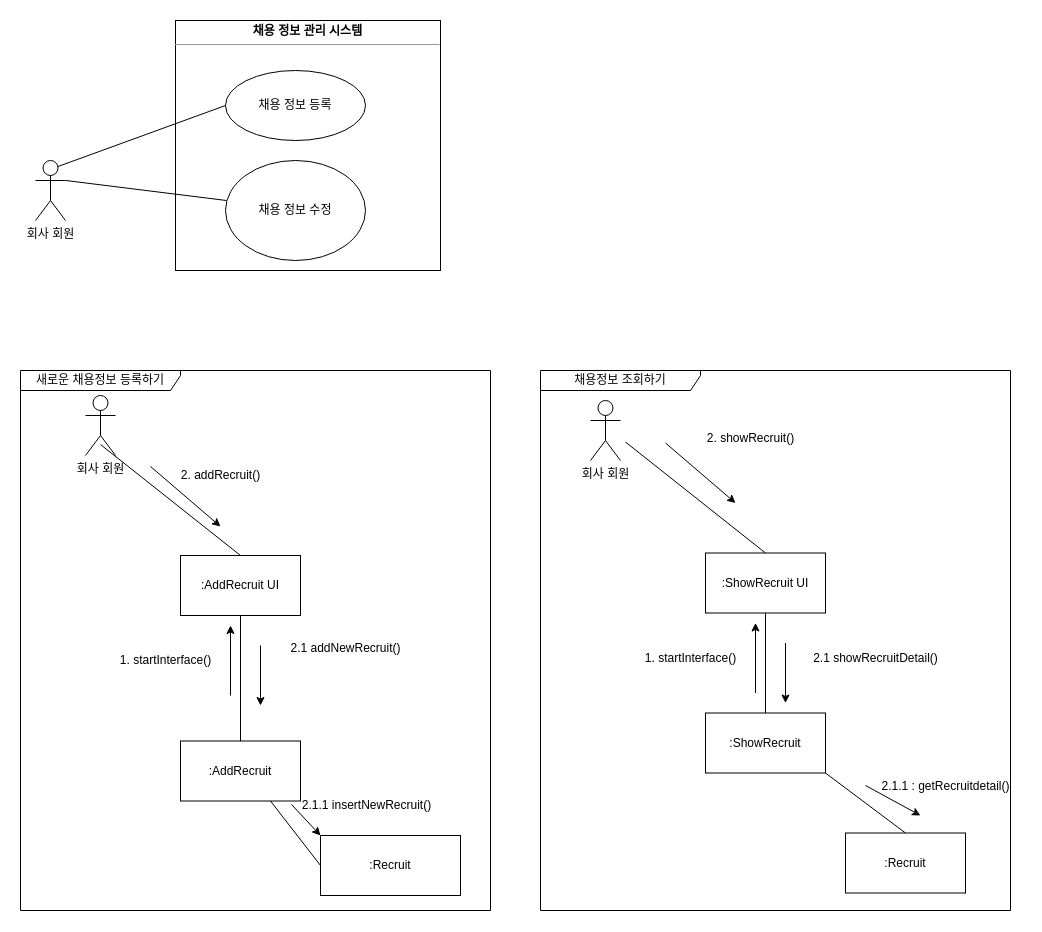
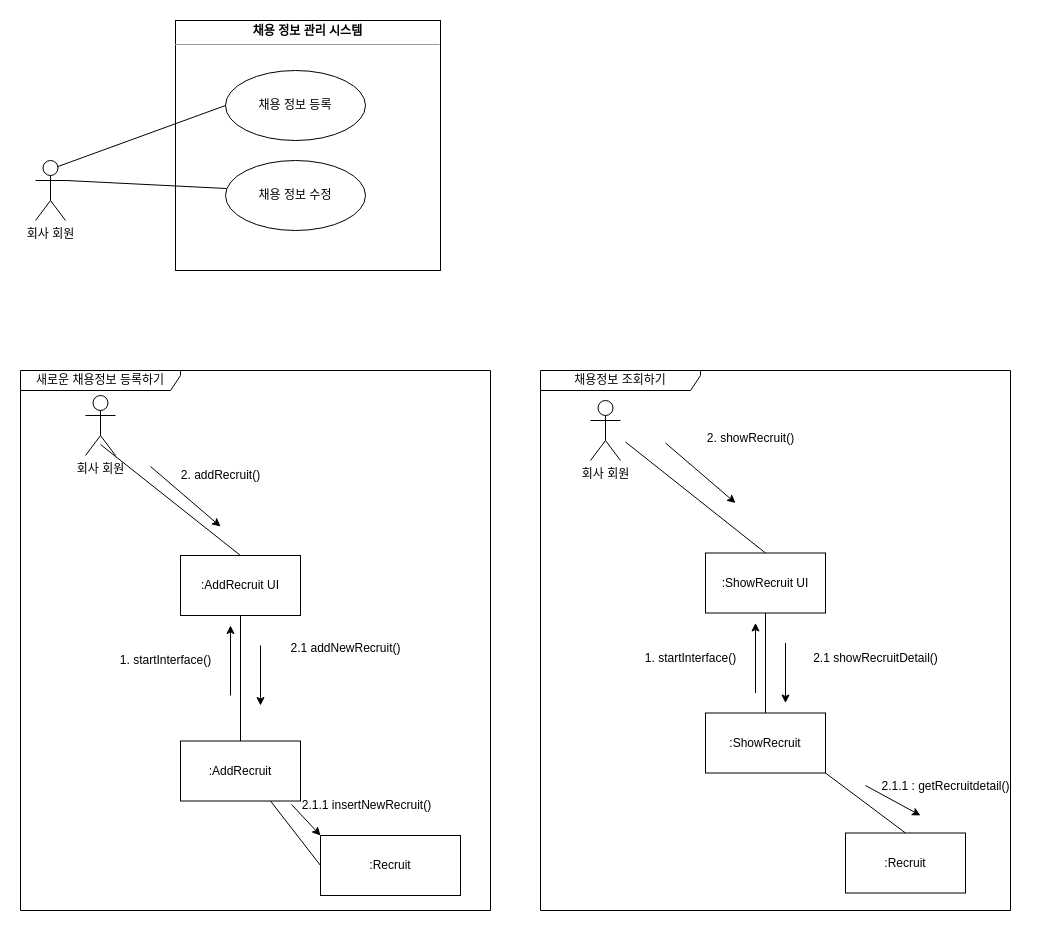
node "채용 정보 수정": size 140x100 -> 140x70
